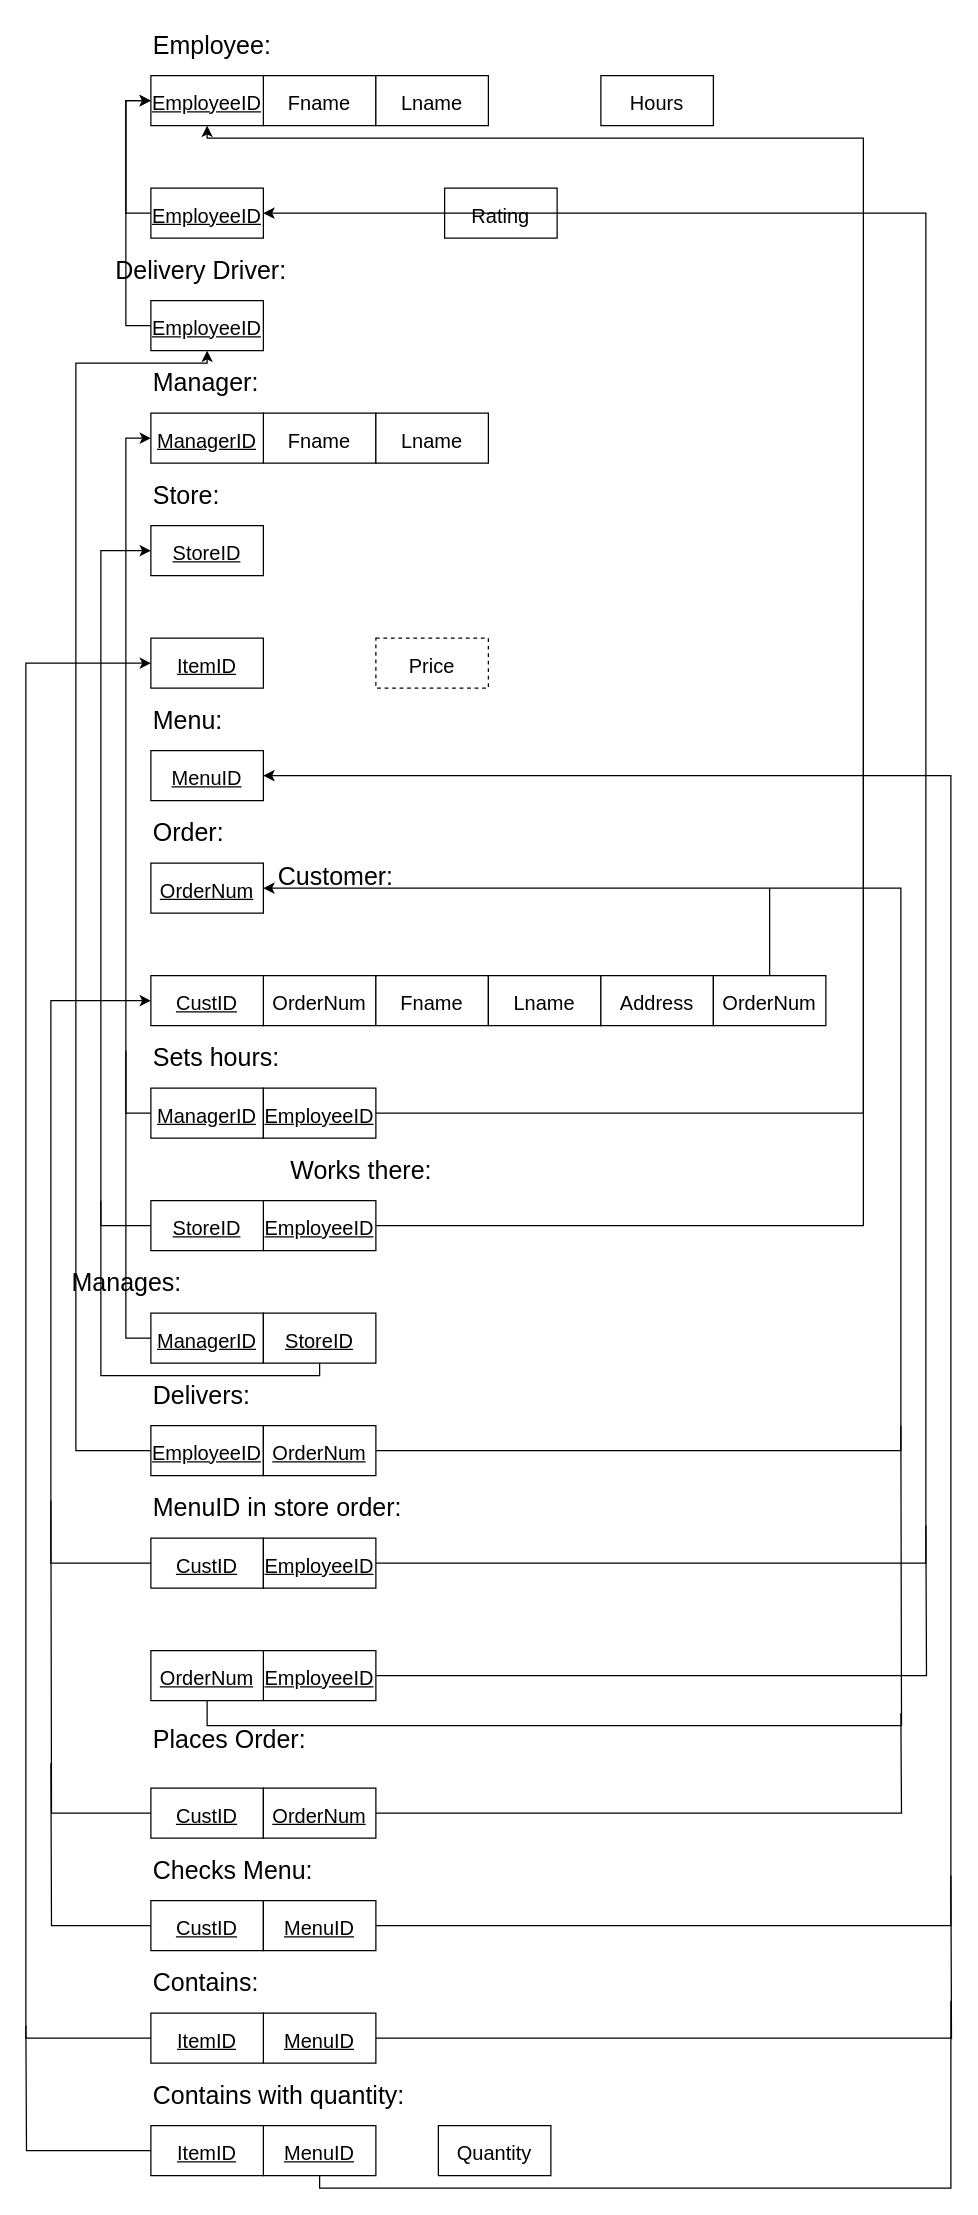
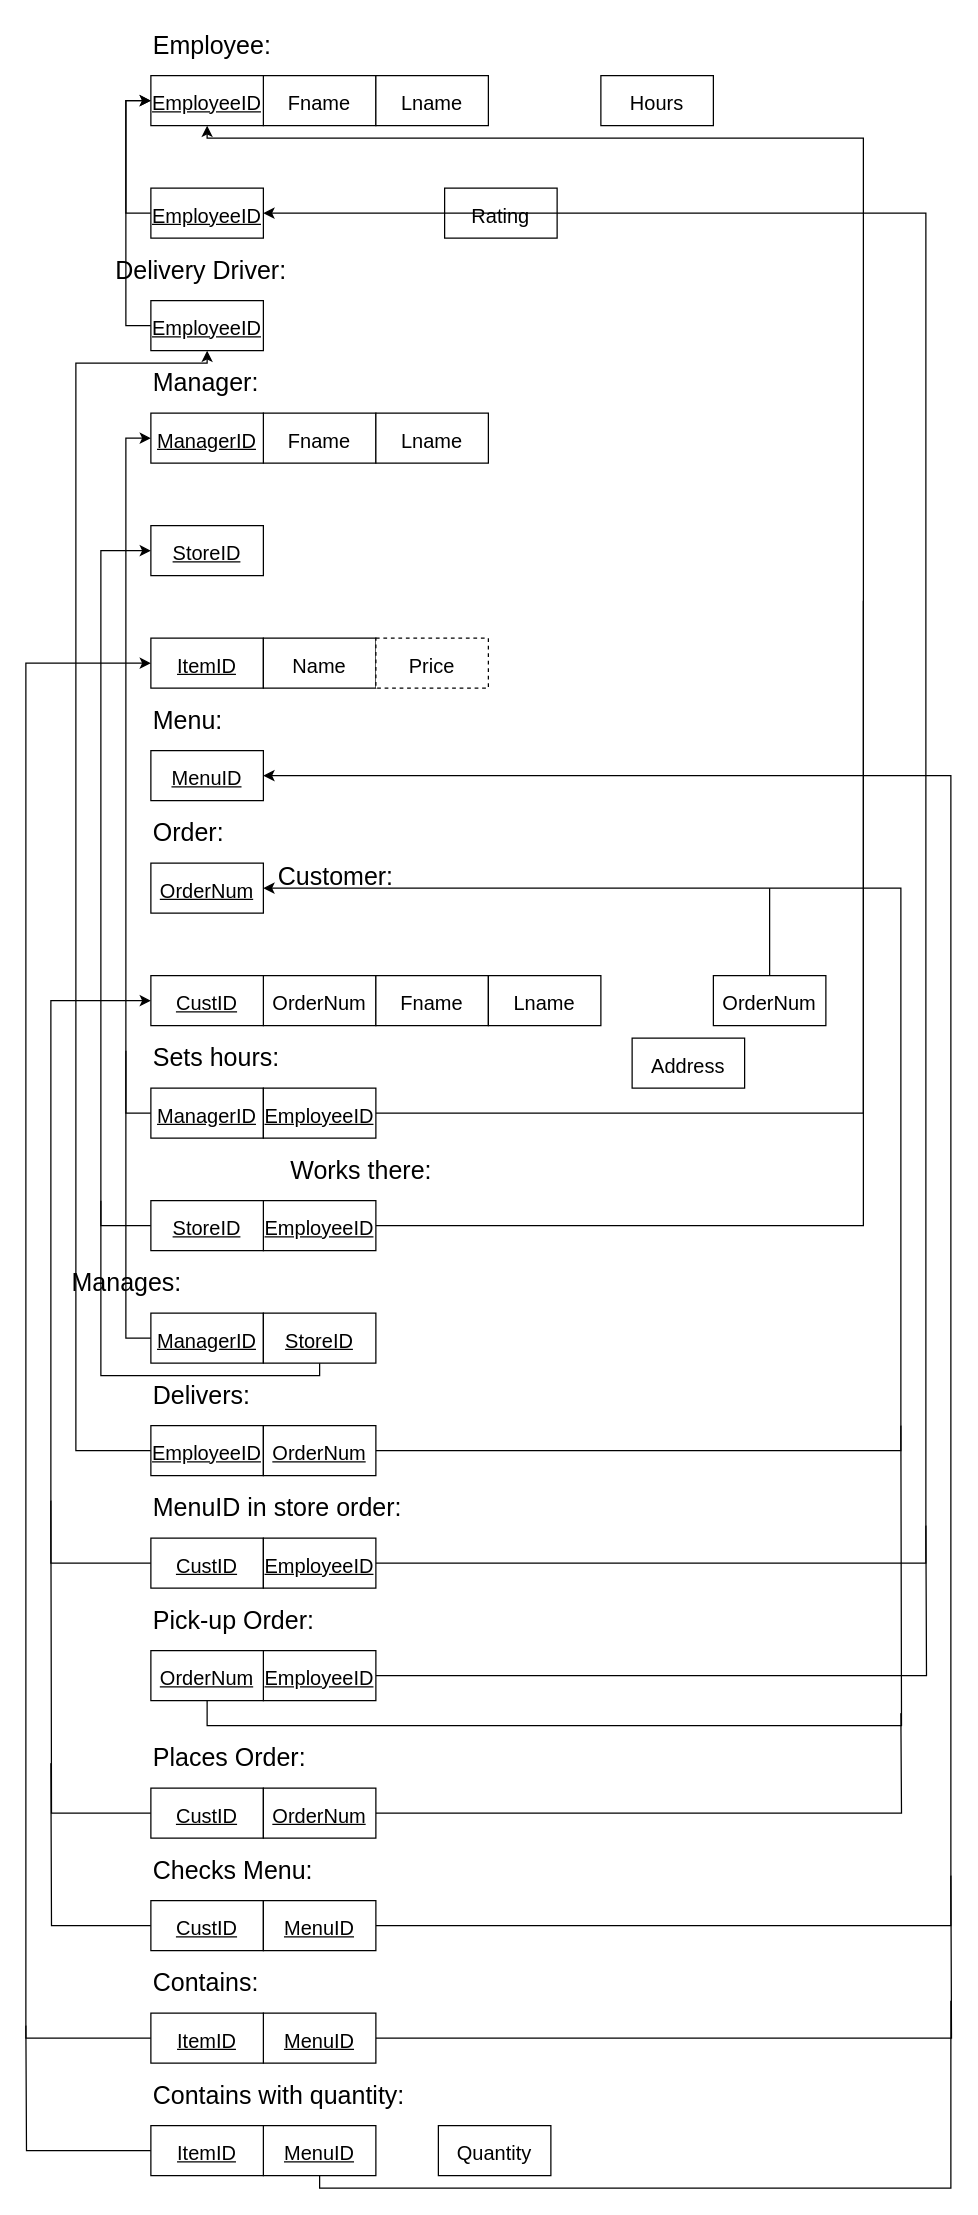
node "Store:": removed
node "Name": added
node "Address": moved (657, 1001) -> (688, 1063)
node "Pick-up Order:": added
node "Places Order:": moved (238, 1738) -> (238, 1757)
